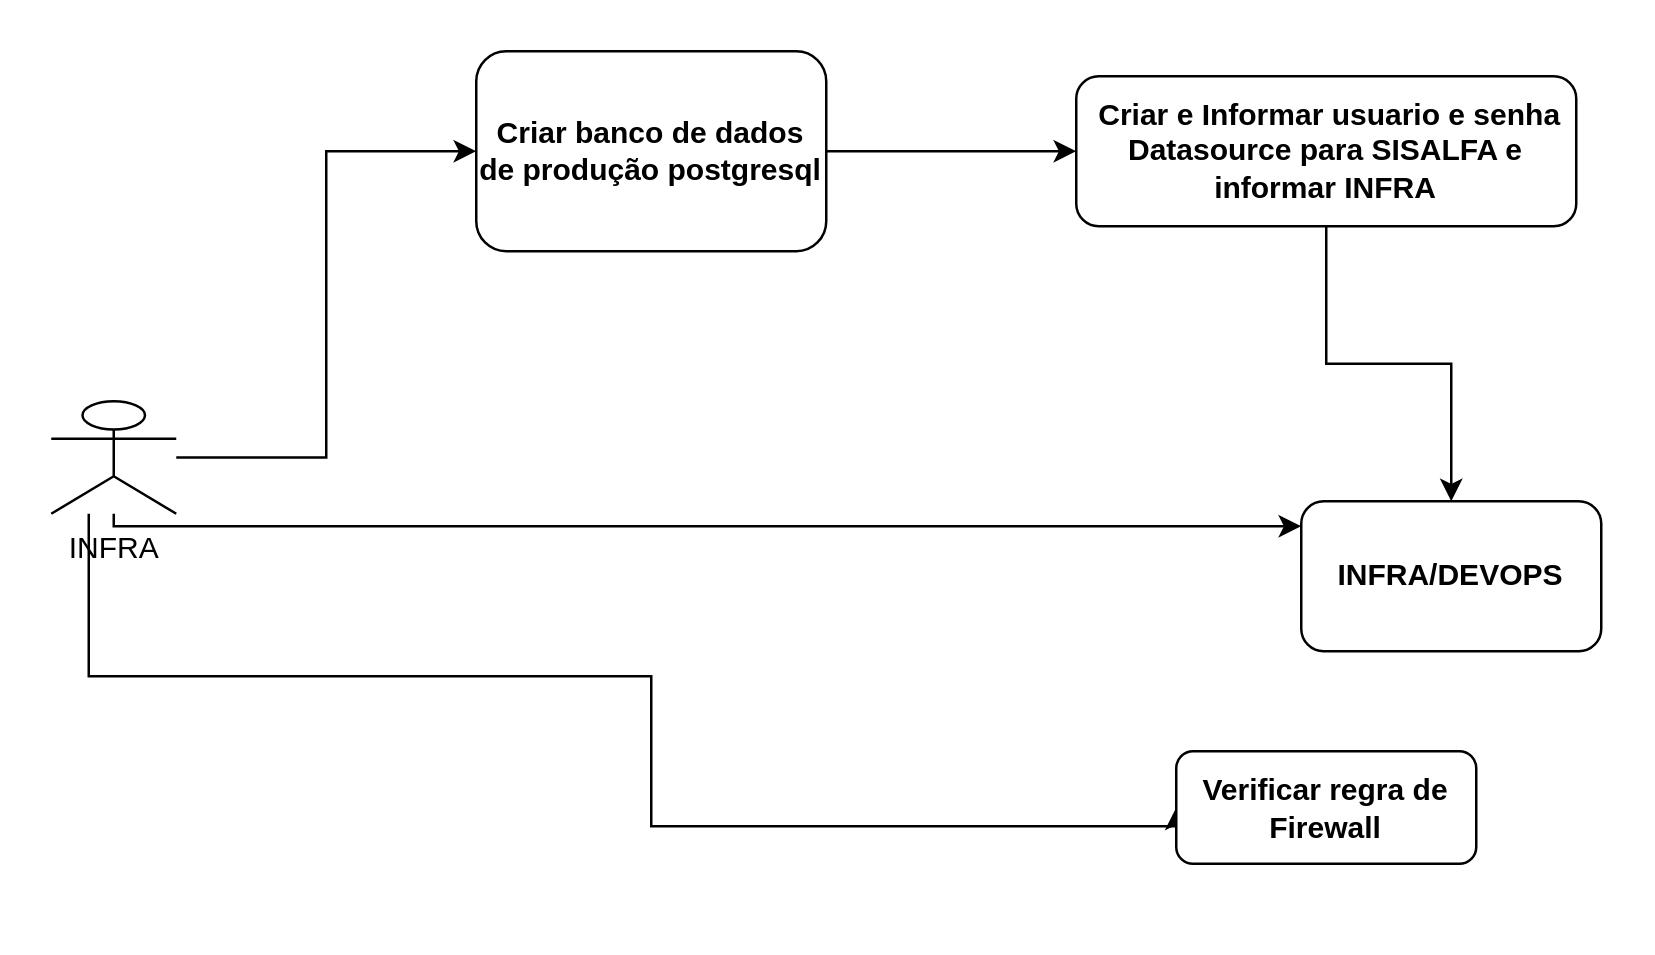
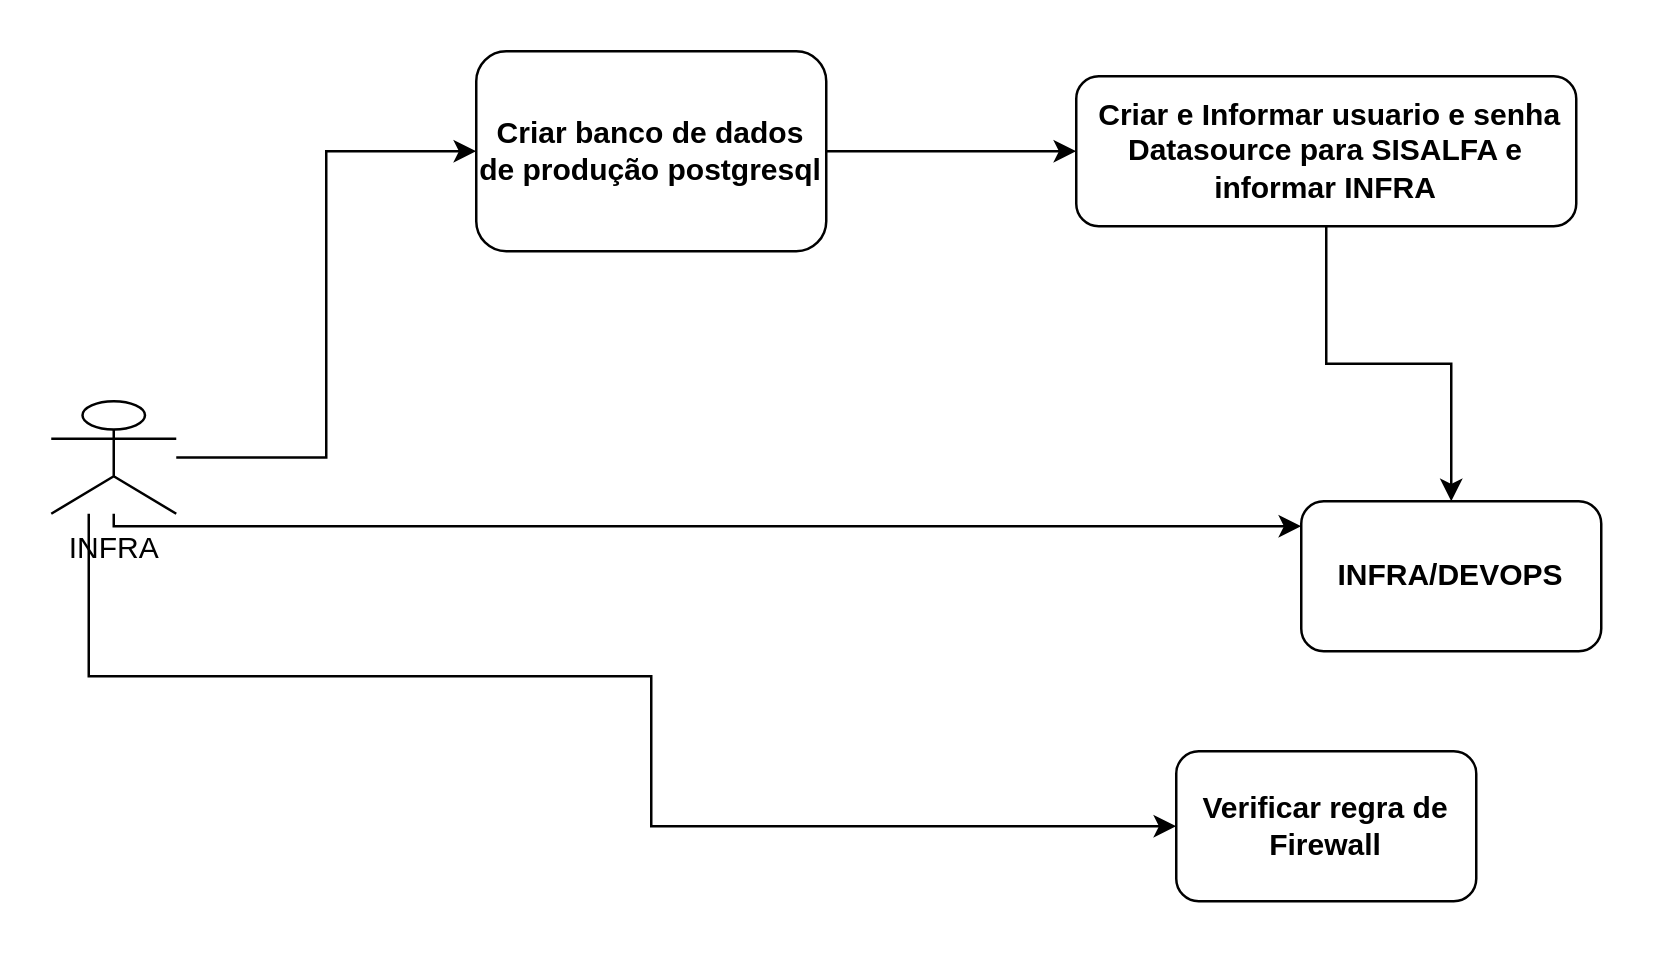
node "Verificar regra de Firewall": size 300x113 -> 300x150
